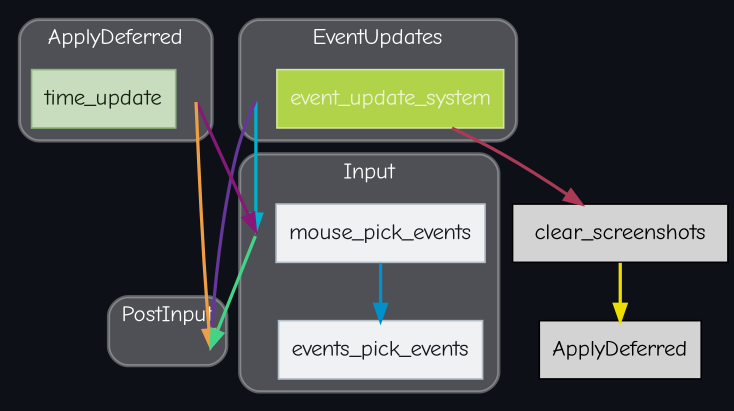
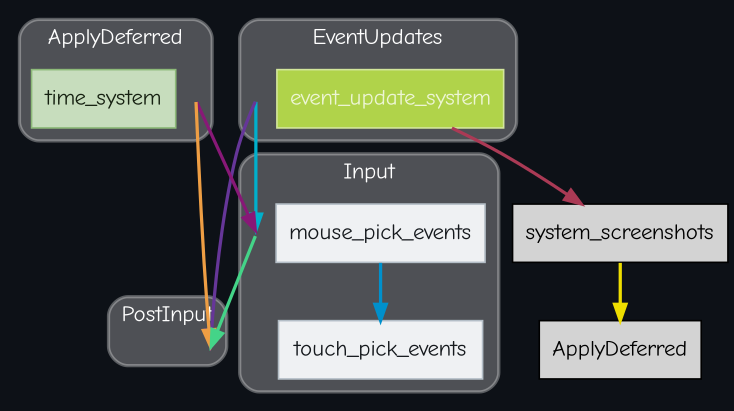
node "time_update": label "time_update" -> "time_system"
node "clear_screenshots": label "clear_screenshots" -> "system_screenshots"
node "events_pick_events": label "events_pick_events" -> "touch_pick_events"
